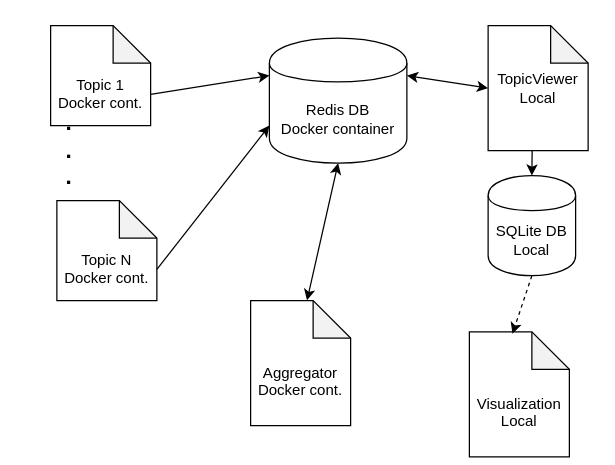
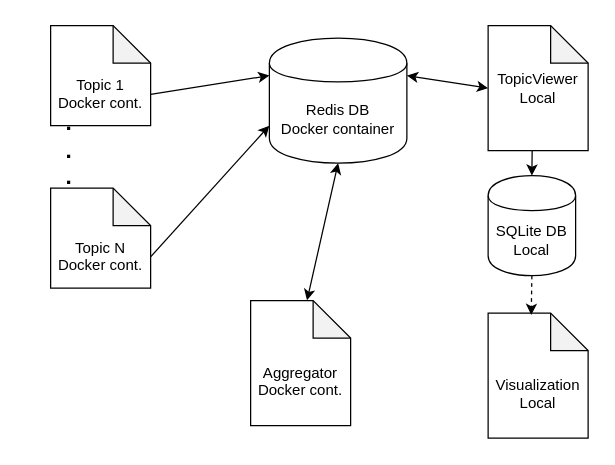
node "Topic N Docker cont.": moved (107, 251) -> (101, 238)
node "VisualizationLocal": moved (519, 394) -> (538, 376)
